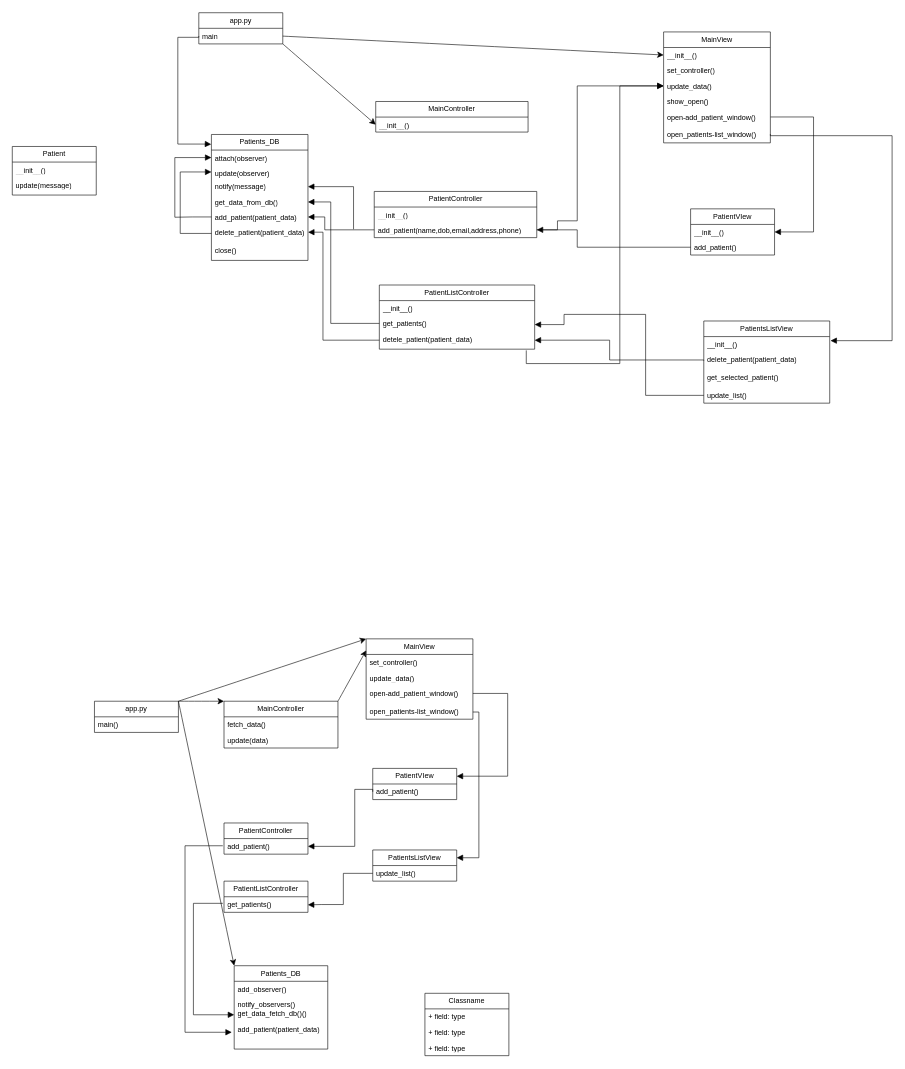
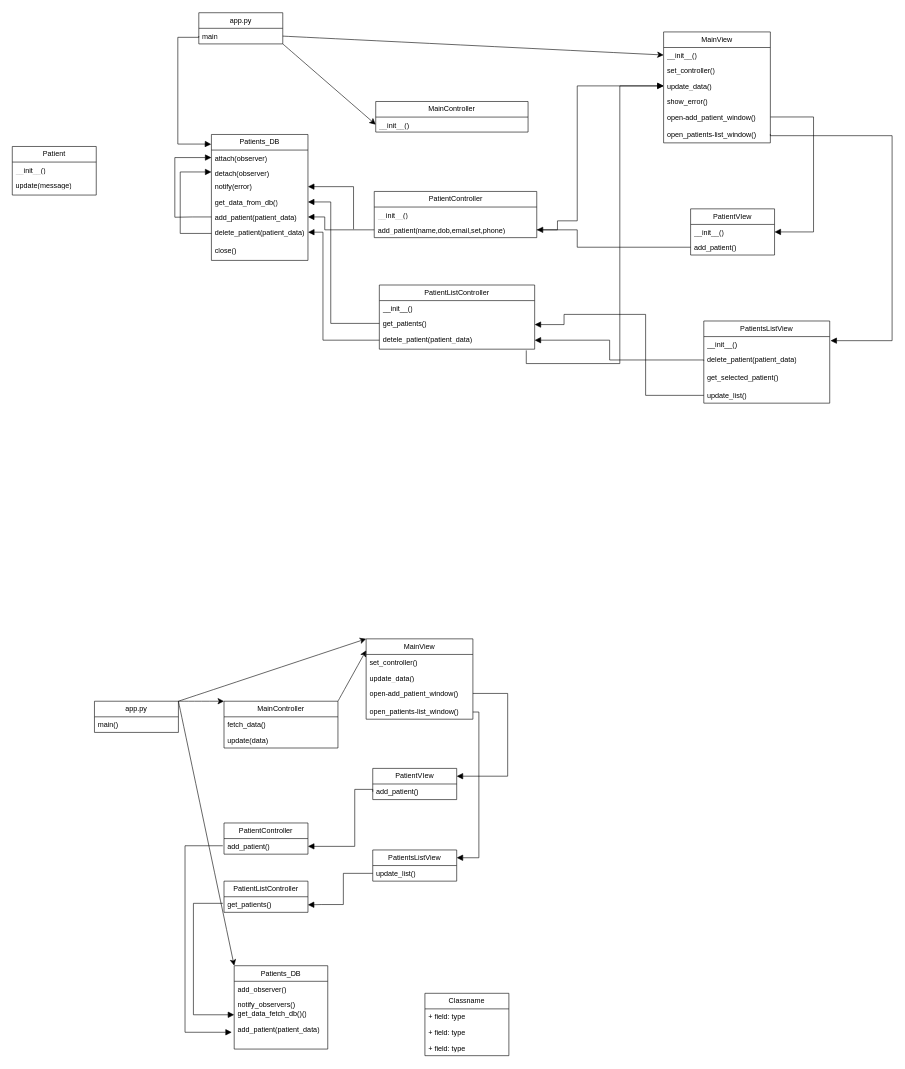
node "show_open()": label "show_open()" -> "show_error()"
node "update(observer)": label "update(observer)" -> "detach(observer)"
node "notify(message)": label "notify(message)" -> "notify(error)"
node "add_patient(name,dob,email,address,phone)": label "add_patient(name,dob,email,address,phone)" -> "add_patient(name,dob,email,set,phone)"
